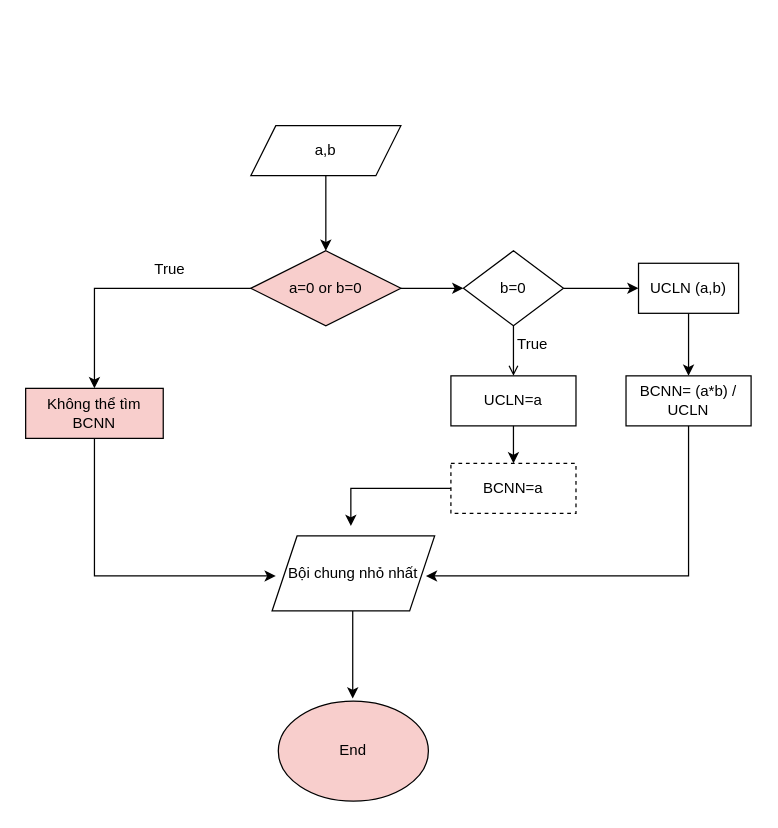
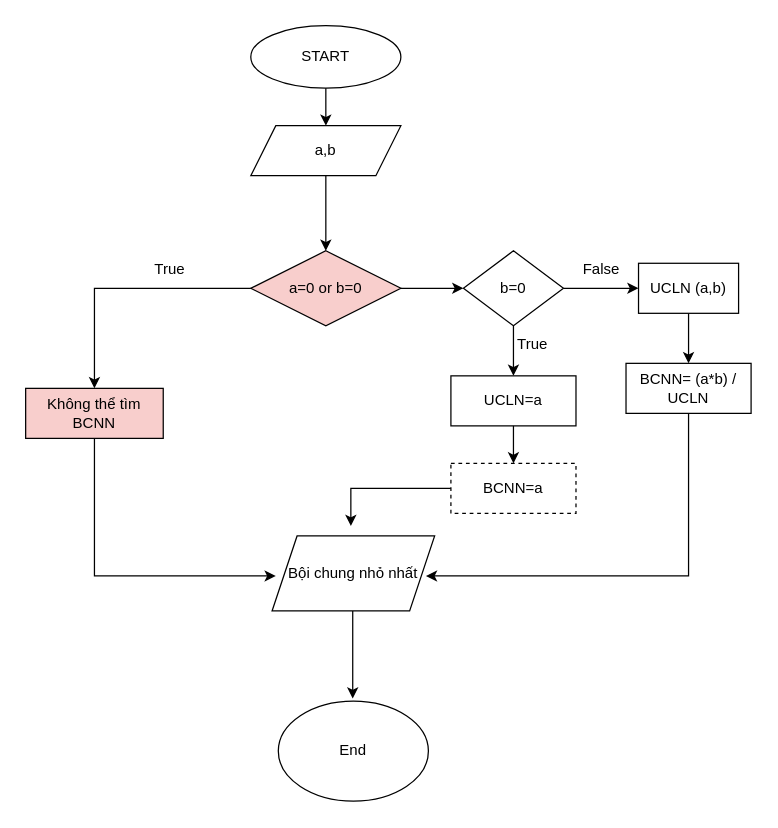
node "START": added
edge "START" -> "a,b": added
node "False": added
edge "b=0" -> "UCLN=a": arrowhead open -> classic
node "BCNN= (a*b) / UCLN": moved (688, 401) -> (688, 388)
node "End": fillcolor #f8cecc -> #ffffff
